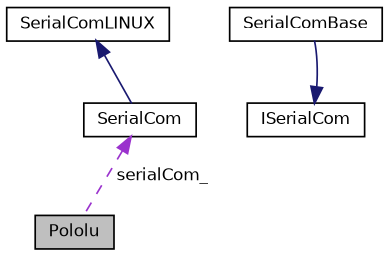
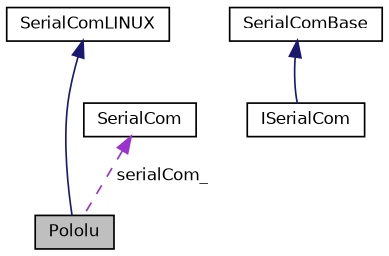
edge "SerialComBase" -> "ISerialCom": reversed
edge "SerialCom" -> "SerialComLINUX": now "Pololu" -> "SerialComLINUX"
